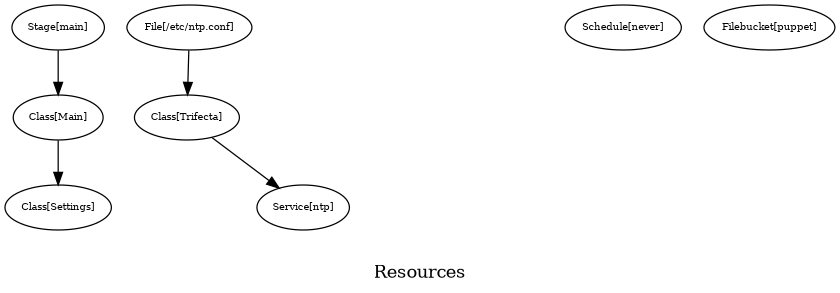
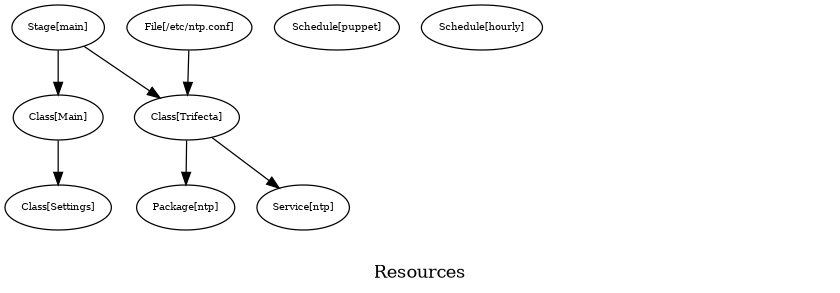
node "Schedule[puppet]": added
node "Schedule[hourly]": added
node "Schedule[never]": removed
node "Filebucket[puppet]": removed
edge "Stage[main]" -> "Class[Trifecta]": added
node "Package[ntp]": added
